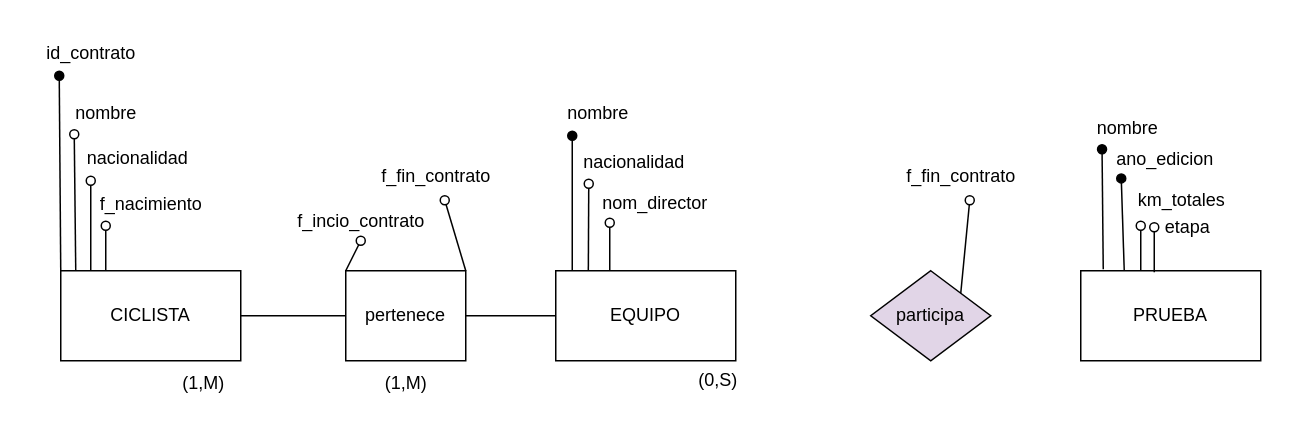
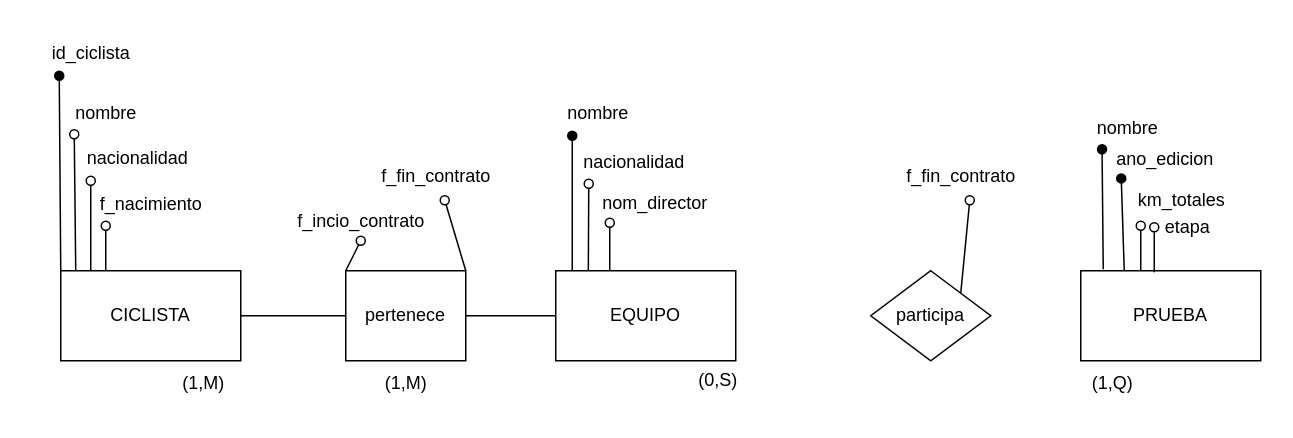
node "id_contrato": label "id_contrato" -> "id_ciclista"
node "participa": fillcolor #e1d5e7 -> #ffffff
node "(1,Q)": added
